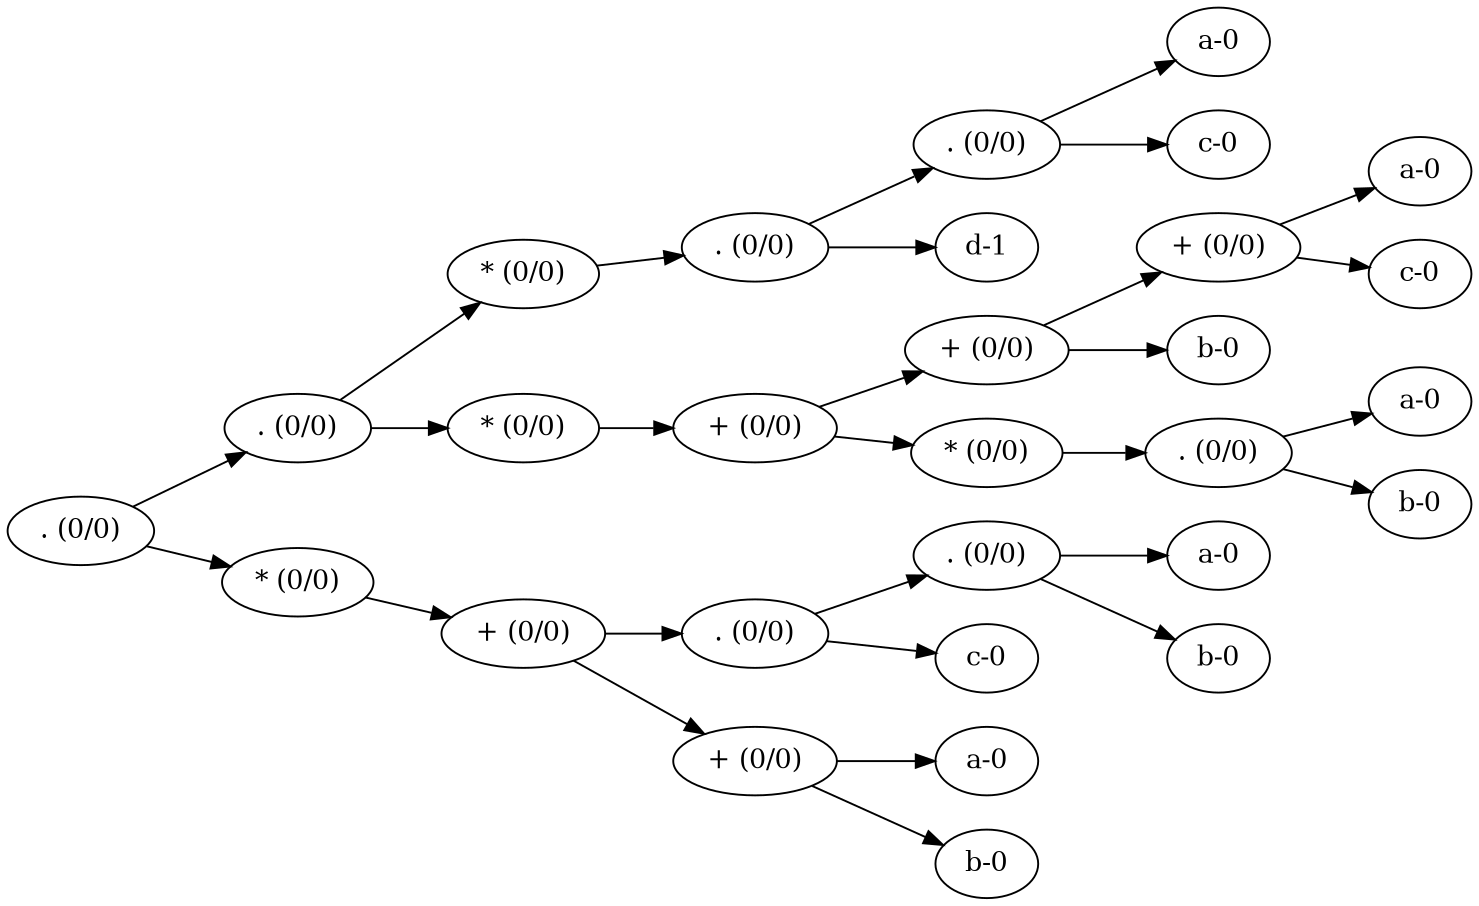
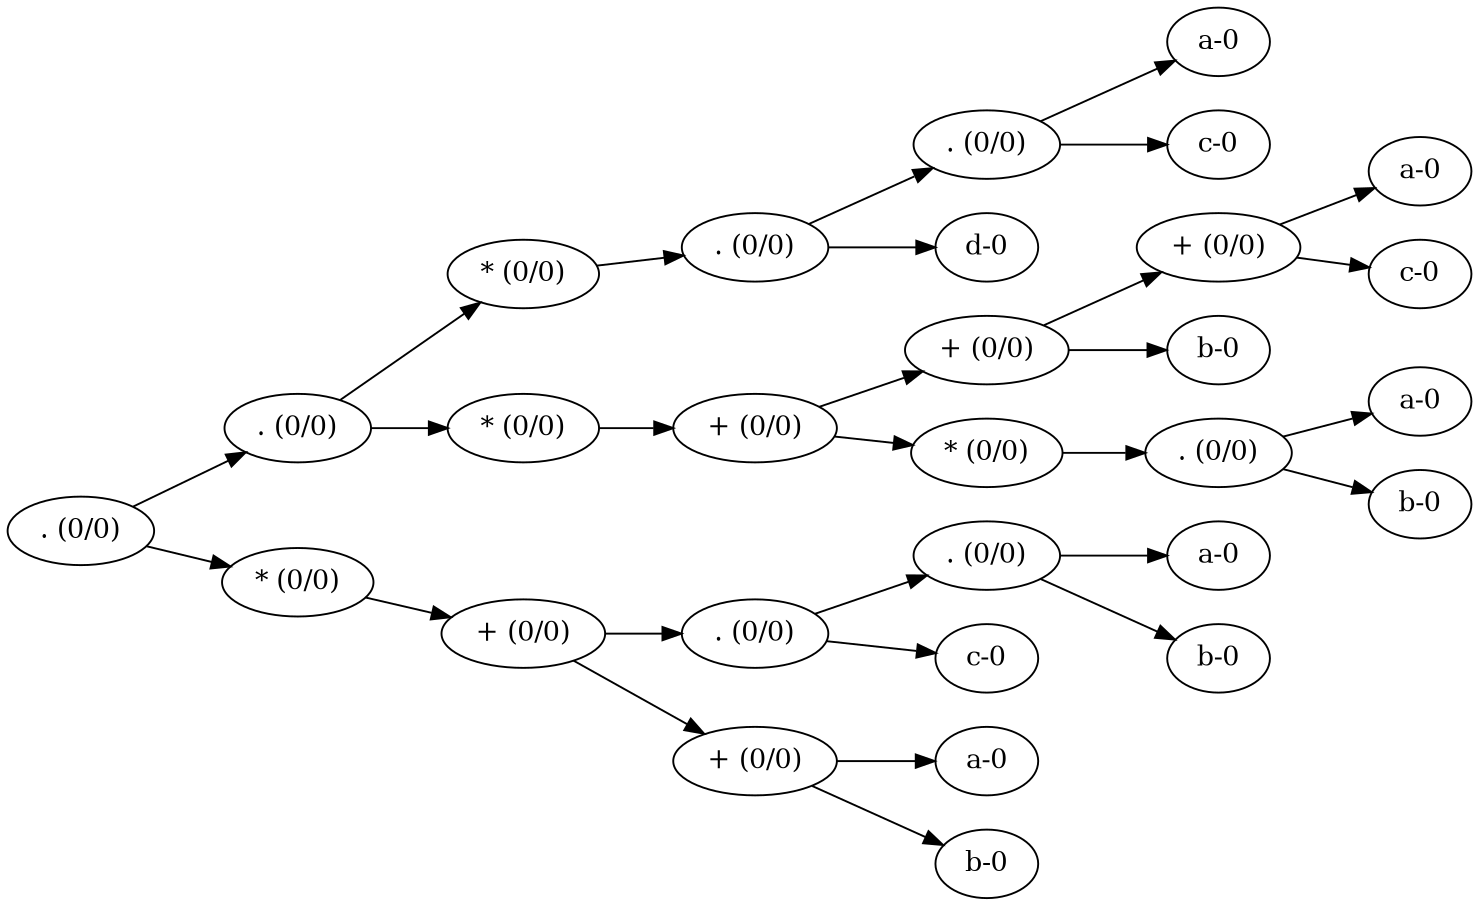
node "d-1": label "d-1" -> "d-0"
